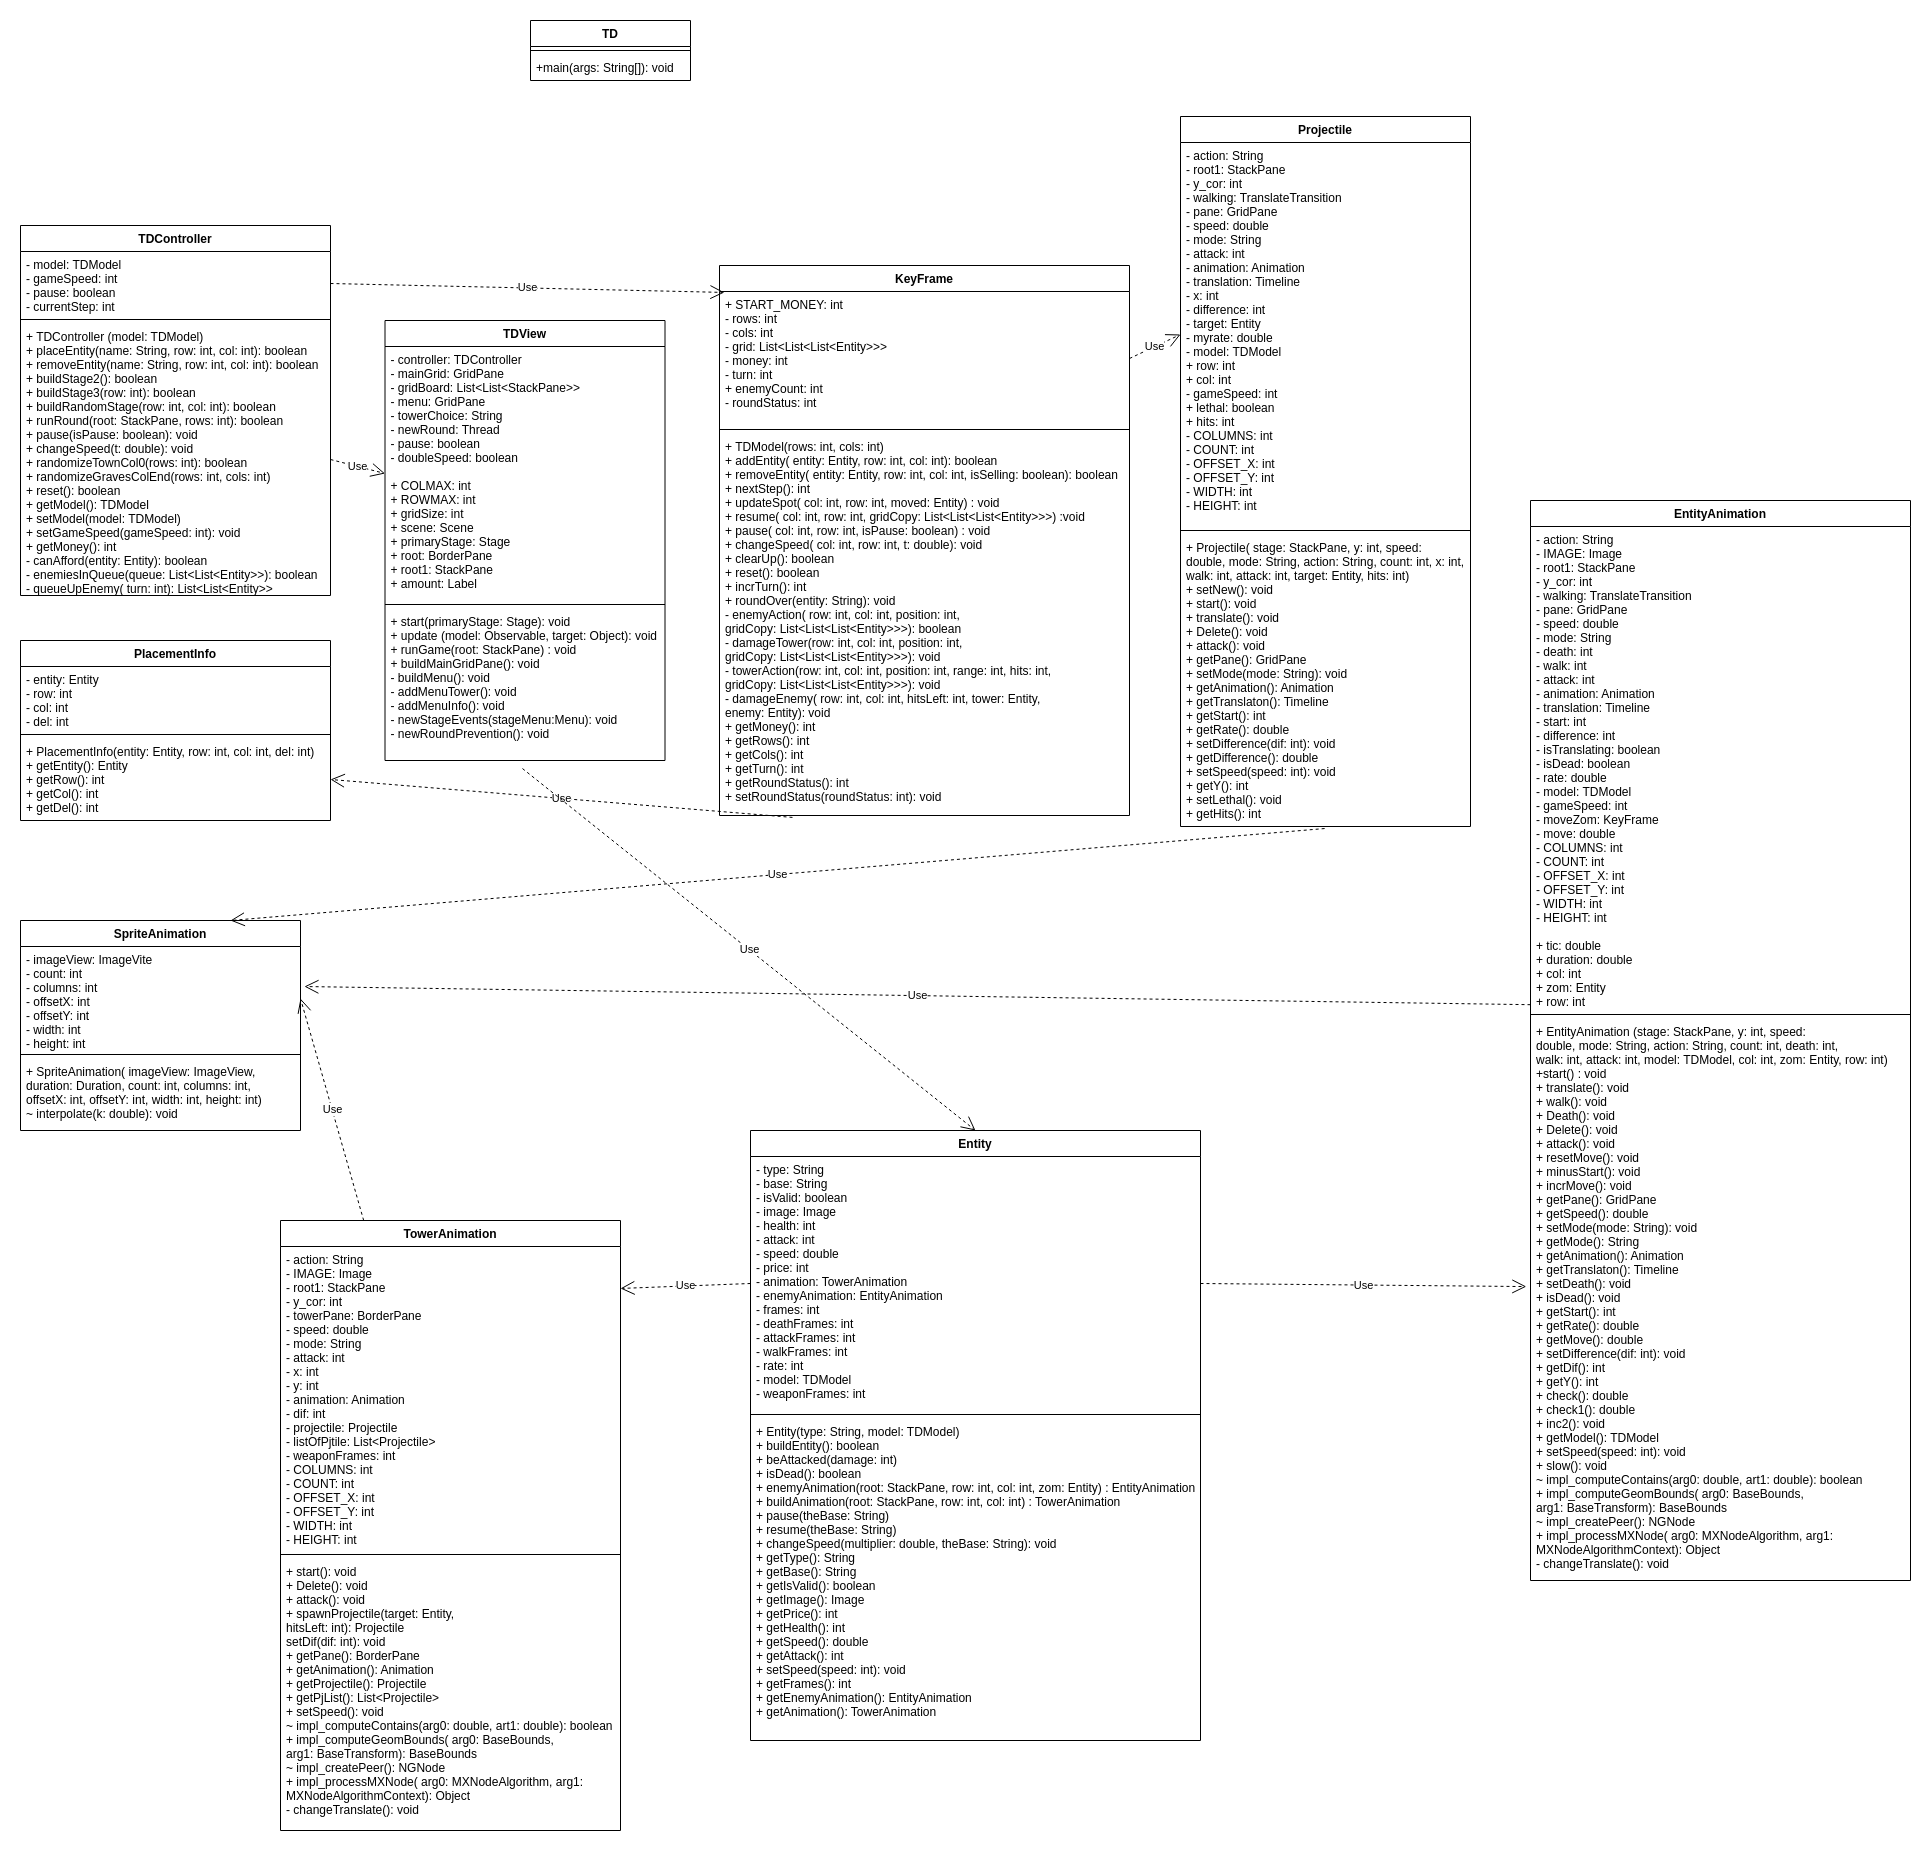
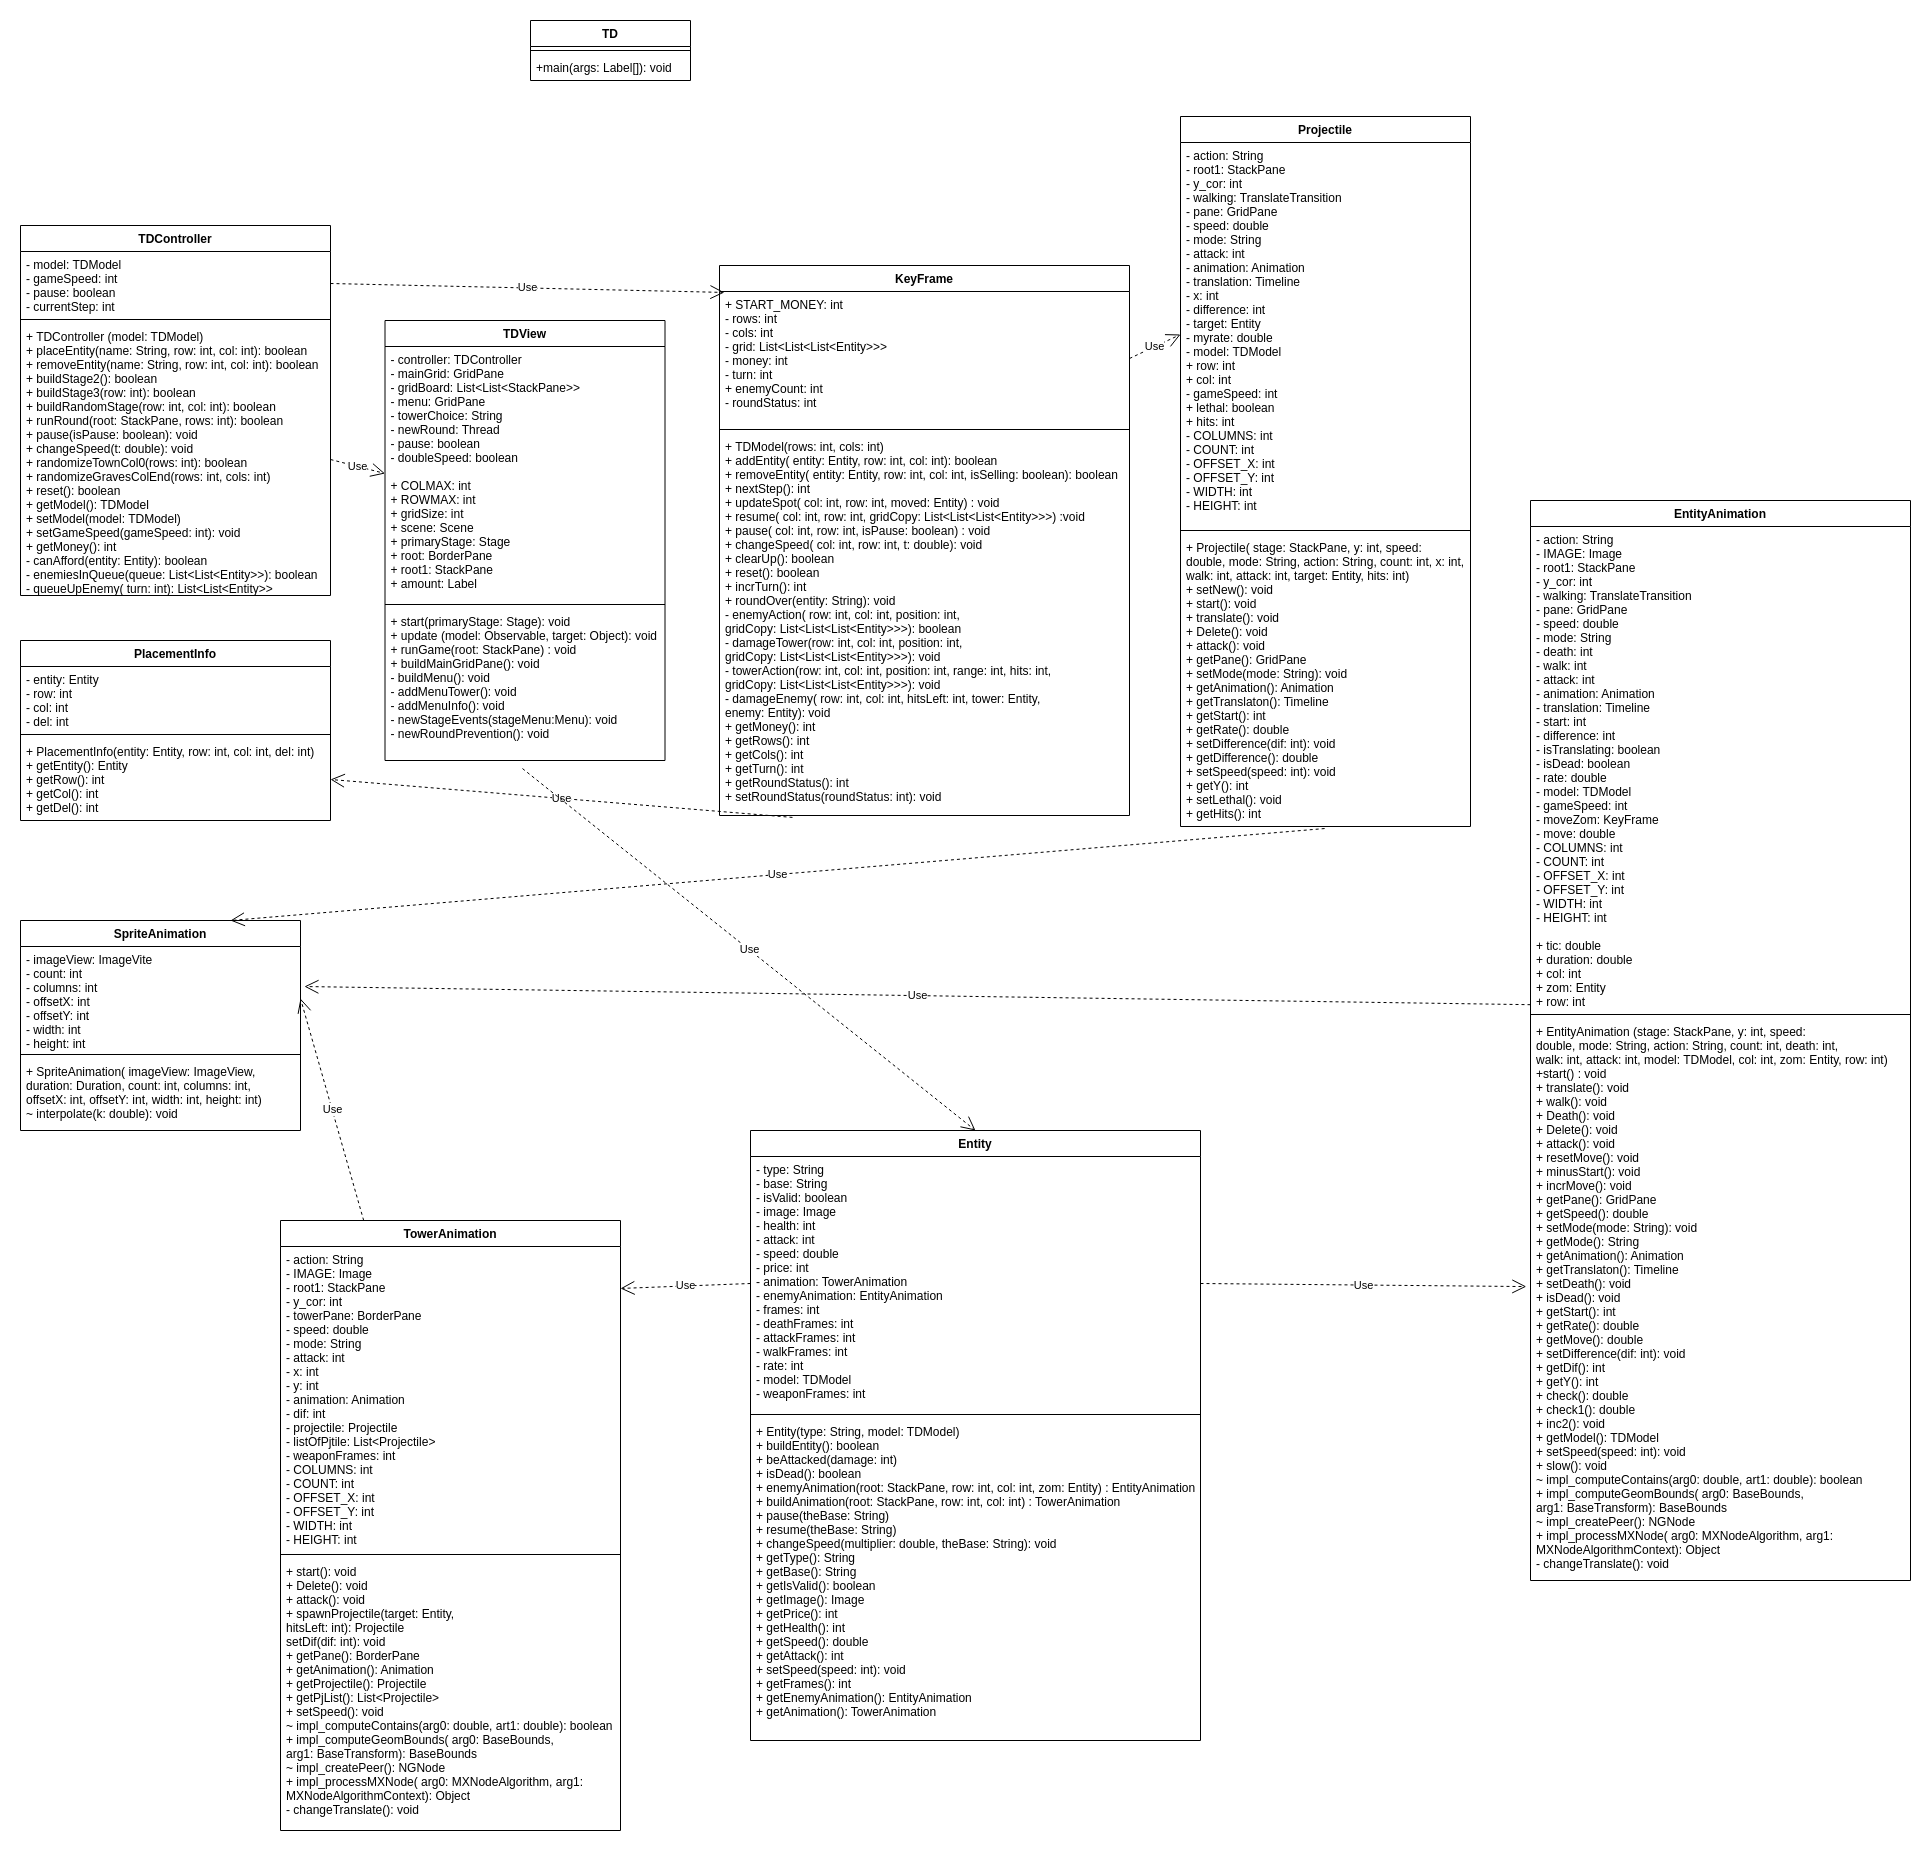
node "+main(args: String[]): void": label "+main(args: String[]): void" -> "+main(args: Label[]): void"
